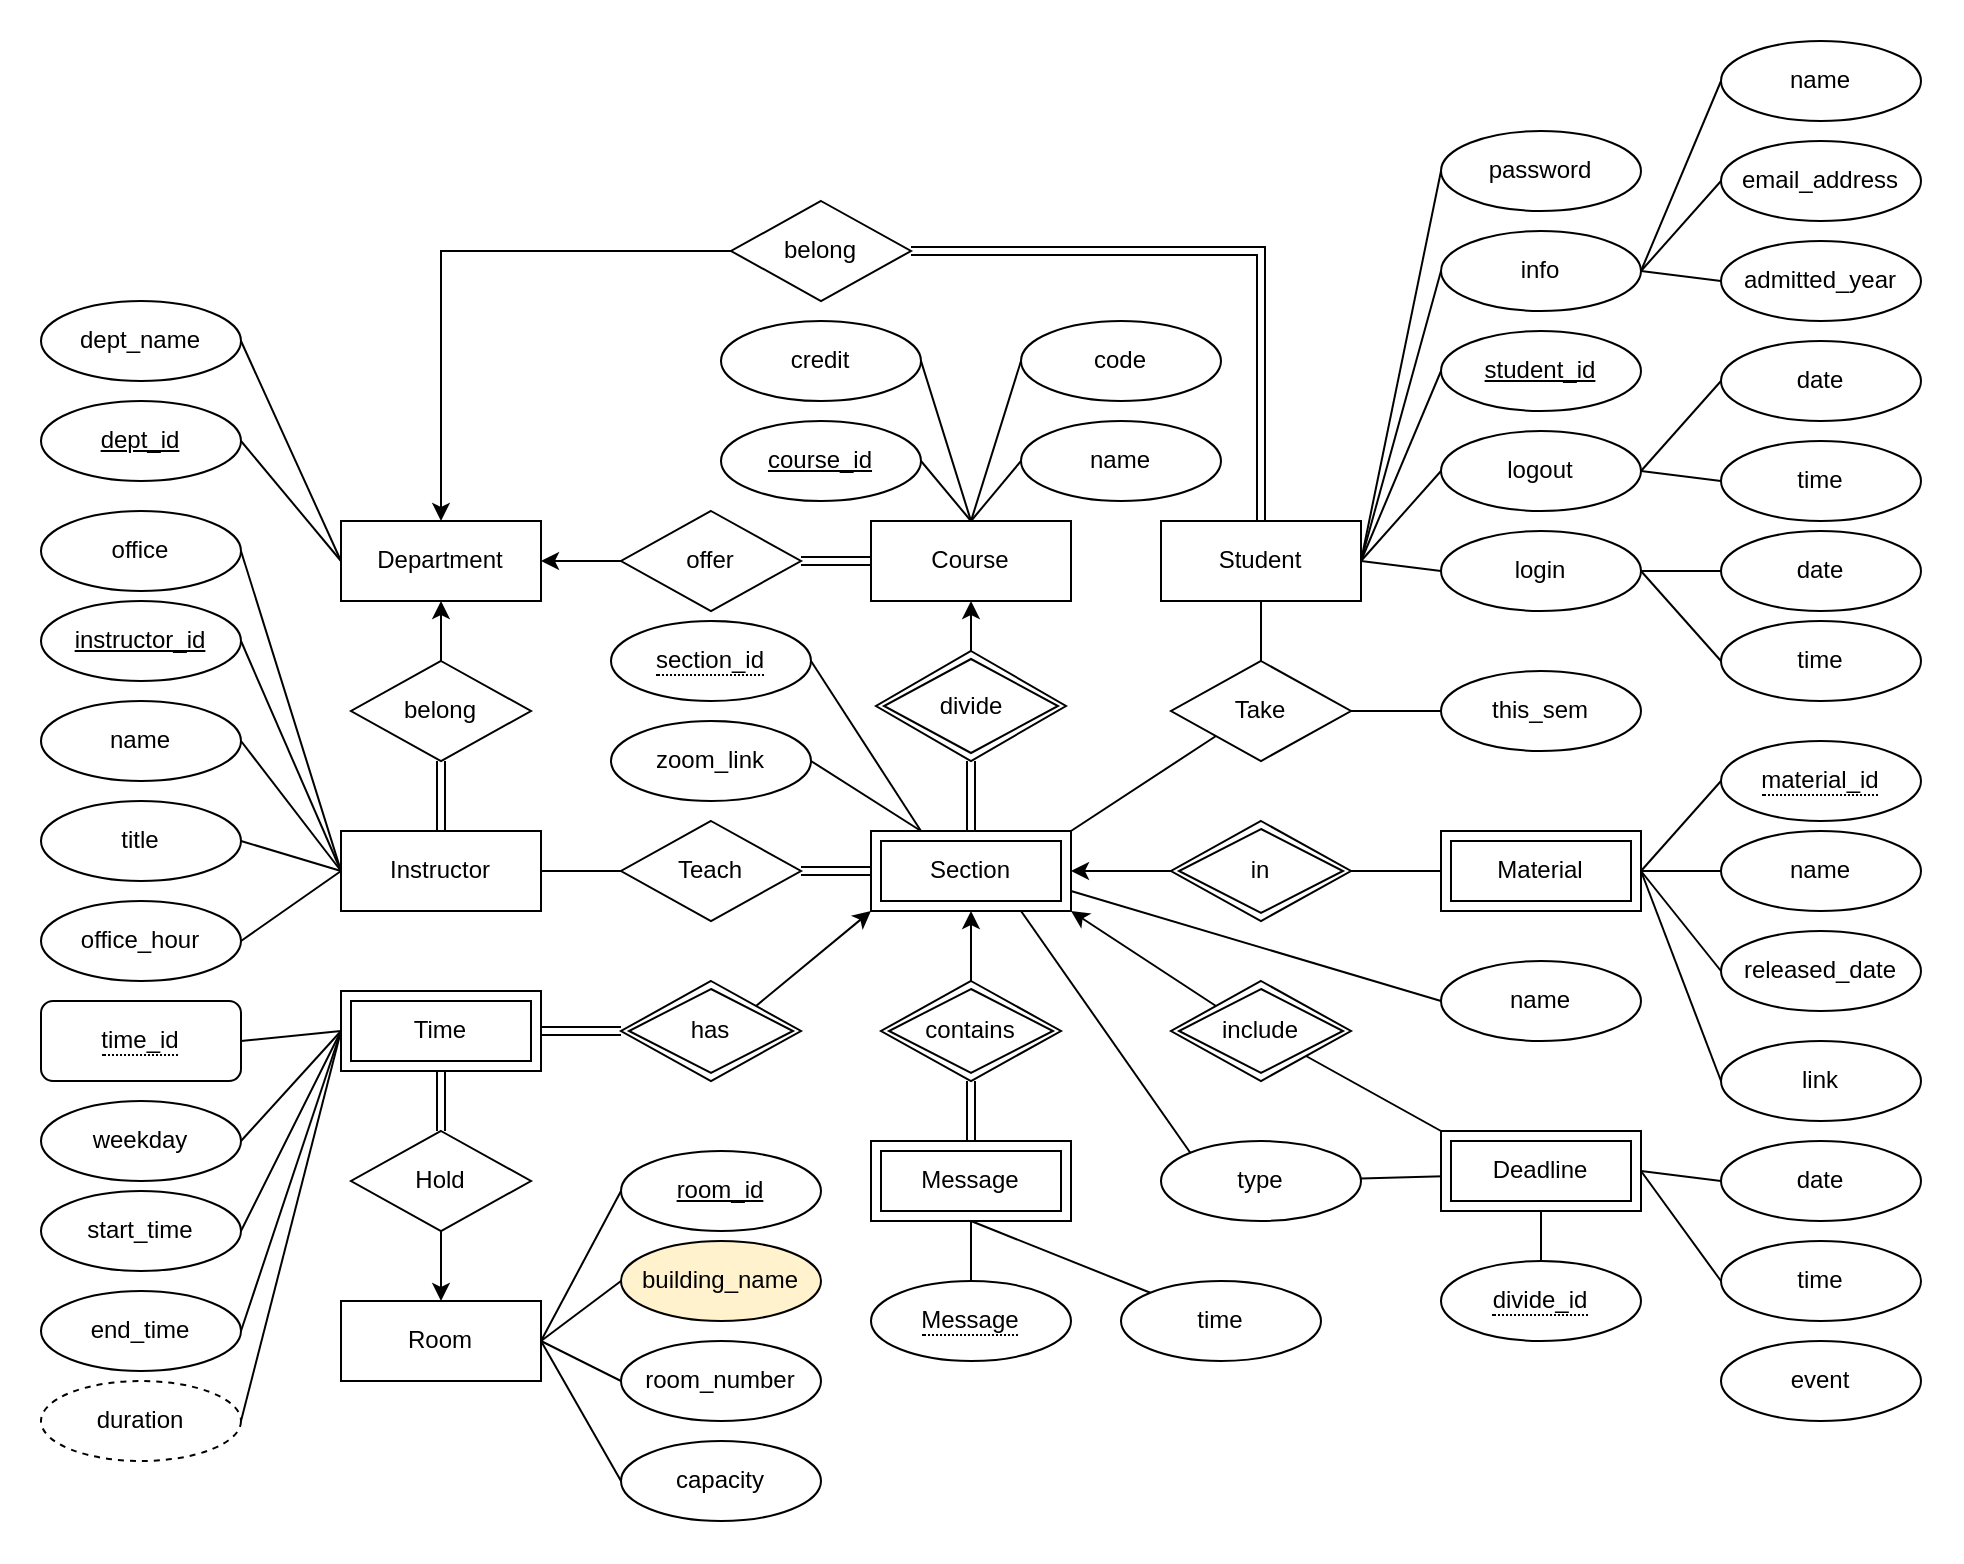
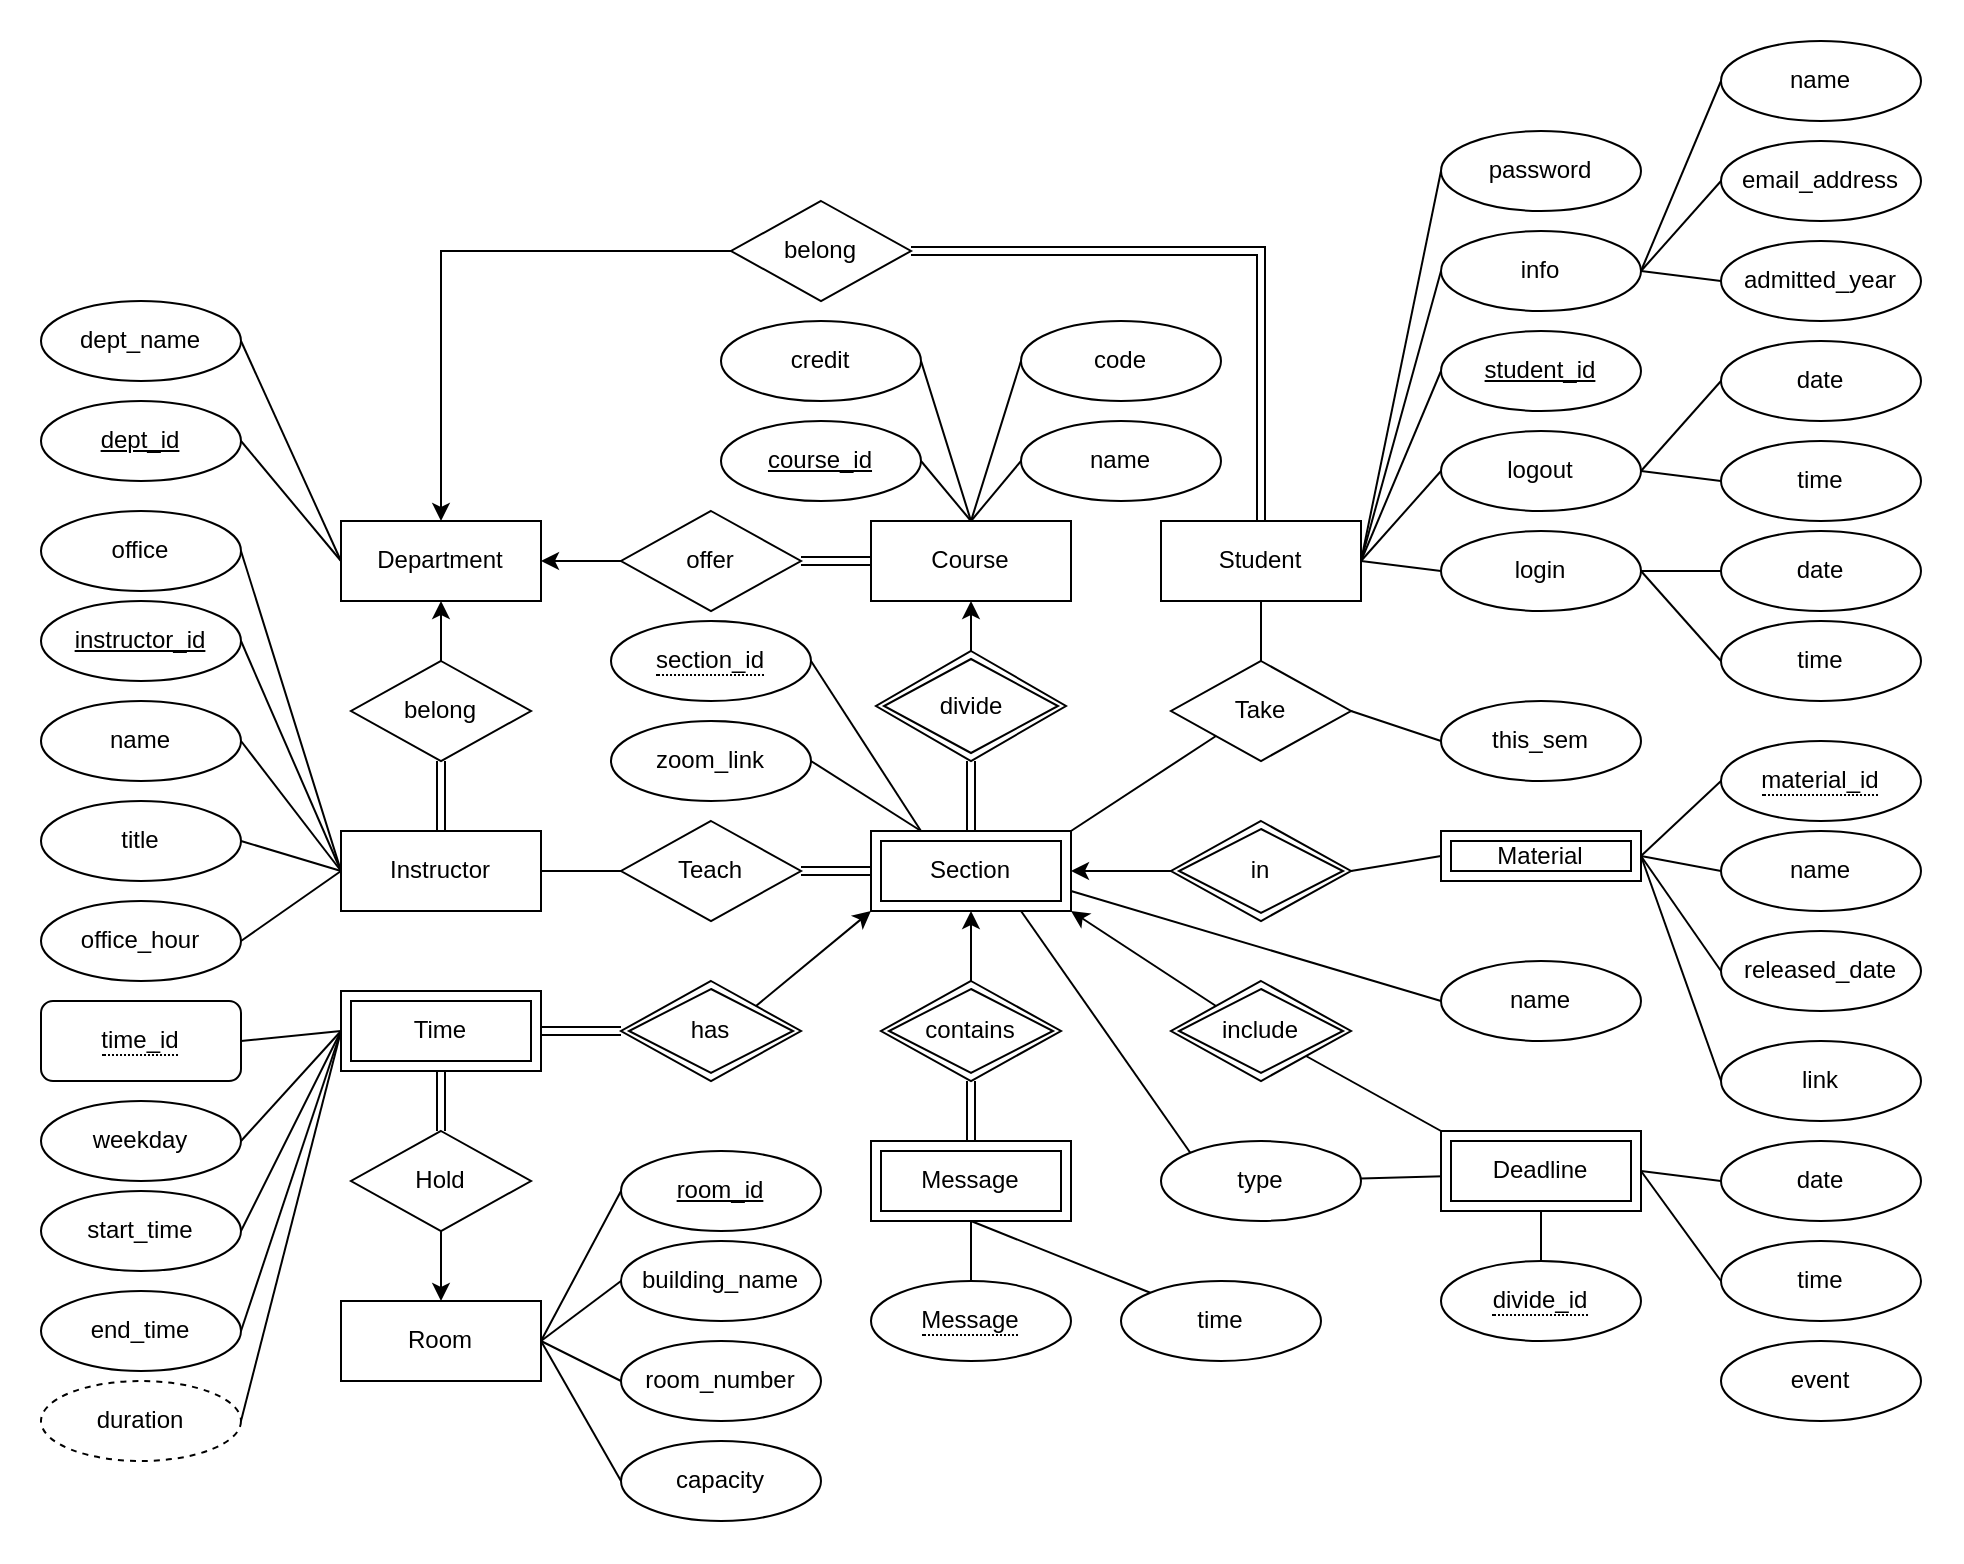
node "this_sem": moved (1541, 711) -> (1541, 741)
node "Material": size 200x80 -> 200x50
node "building_name": fillcolor #fff2cc -> #ffffff
